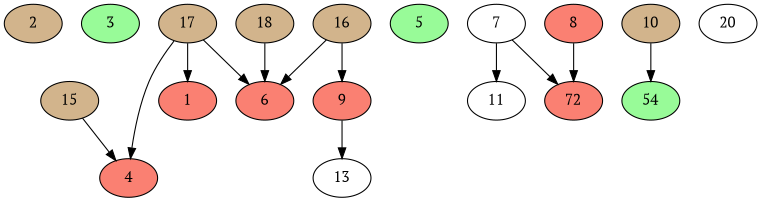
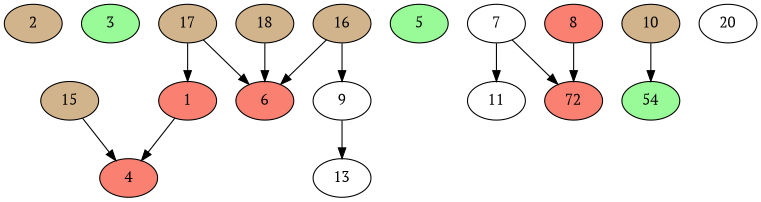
edge "17" -> "4": now "1" -> "4"
node "9": fillcolor salmon -> white
